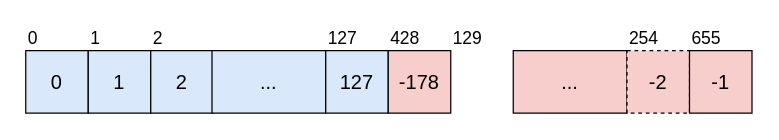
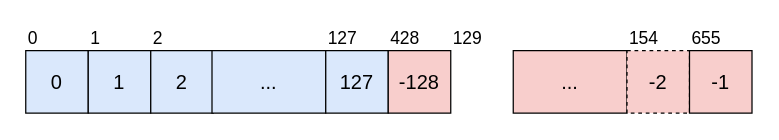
node "254": label "254" -> "154"
node "-178": label "-178" -> "-128"
